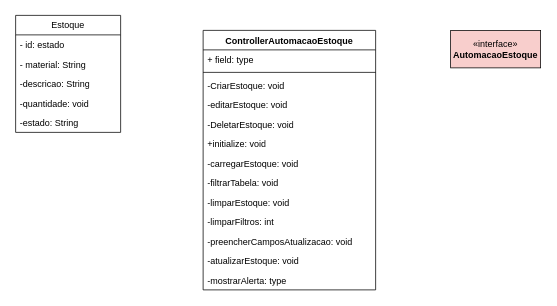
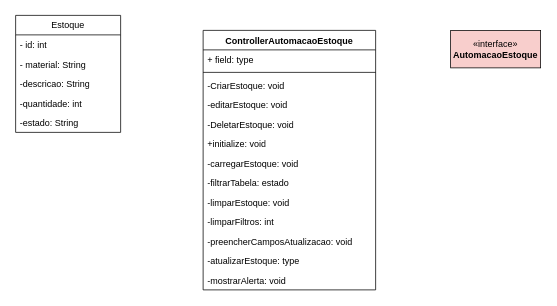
node "- id: estado": label "- id: estado" -> "- id: int"
node "-quantidade: void": label "-quantidade: void" -> "-quantidade: int"
node "-filtrarTabela: void": label "-filtrarTabela: void" -> "-filtrarTabela: estado"
node "-atualizarEstoque: void": label "-atualizarEstoque: void" -> "-atualizarEstoque: type"
node "-mostrarAlerta: type": label "-mostrarAlerta: type" -> "-mostrarAlerta: void"
